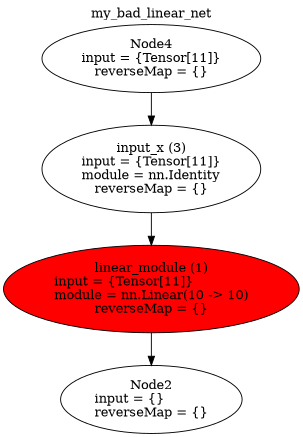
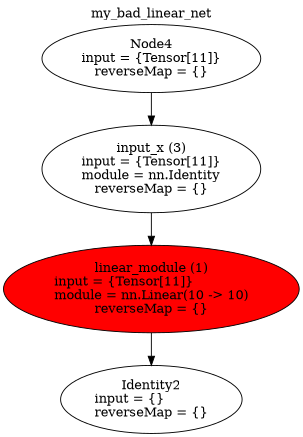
node "Node2 input = {} reverseMap = {}": label "Node2 input = {} reverseMap = {}" -> "Identity2 input = {} reverseMap = {}"
